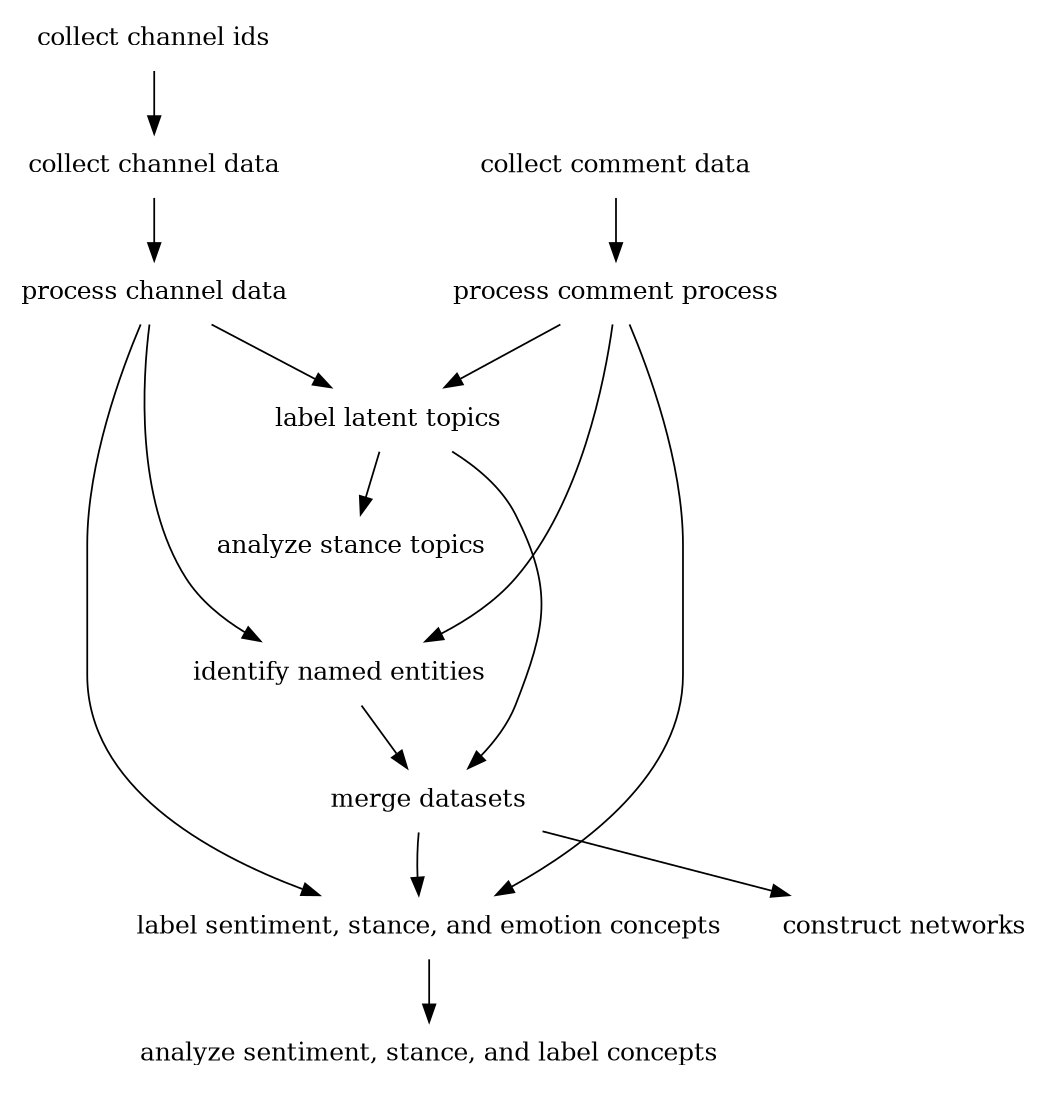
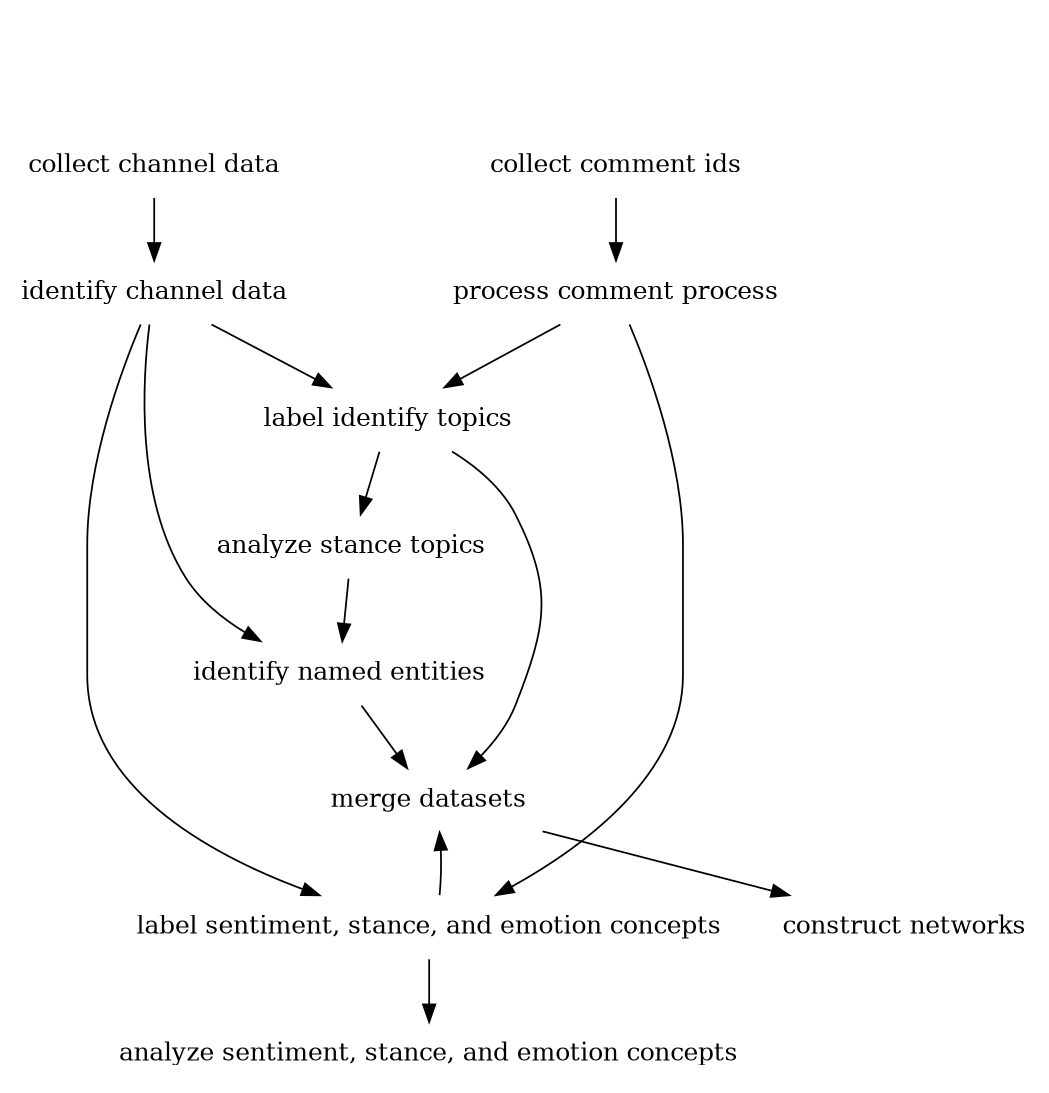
node "collect channel ids": removed
node "collect comment data": label "collect comment data" -> "collect comment ids"
node "process channel data": label "process channel data" -> "identify channel data"
node "label latent topics": label "label latent topics" -> "label identify topics"
edge "process comment process" -> "identify named entities": now "analyze stance topics" -> "identify named entities"
edge "merge datasets" -> "label sentiment, stance, and emotion concepts": reversed
node "analyze sentiment, stance, and label concepts": label "analyze sentiment, stance, and label concepts" -> "analyze sentiment, stance, and emotion concepts"
